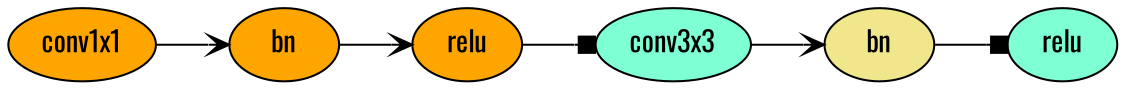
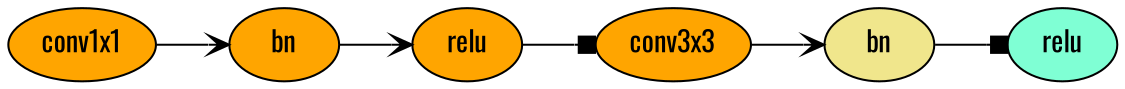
node "conv3x3": fillcolor aquamarine -> orange
